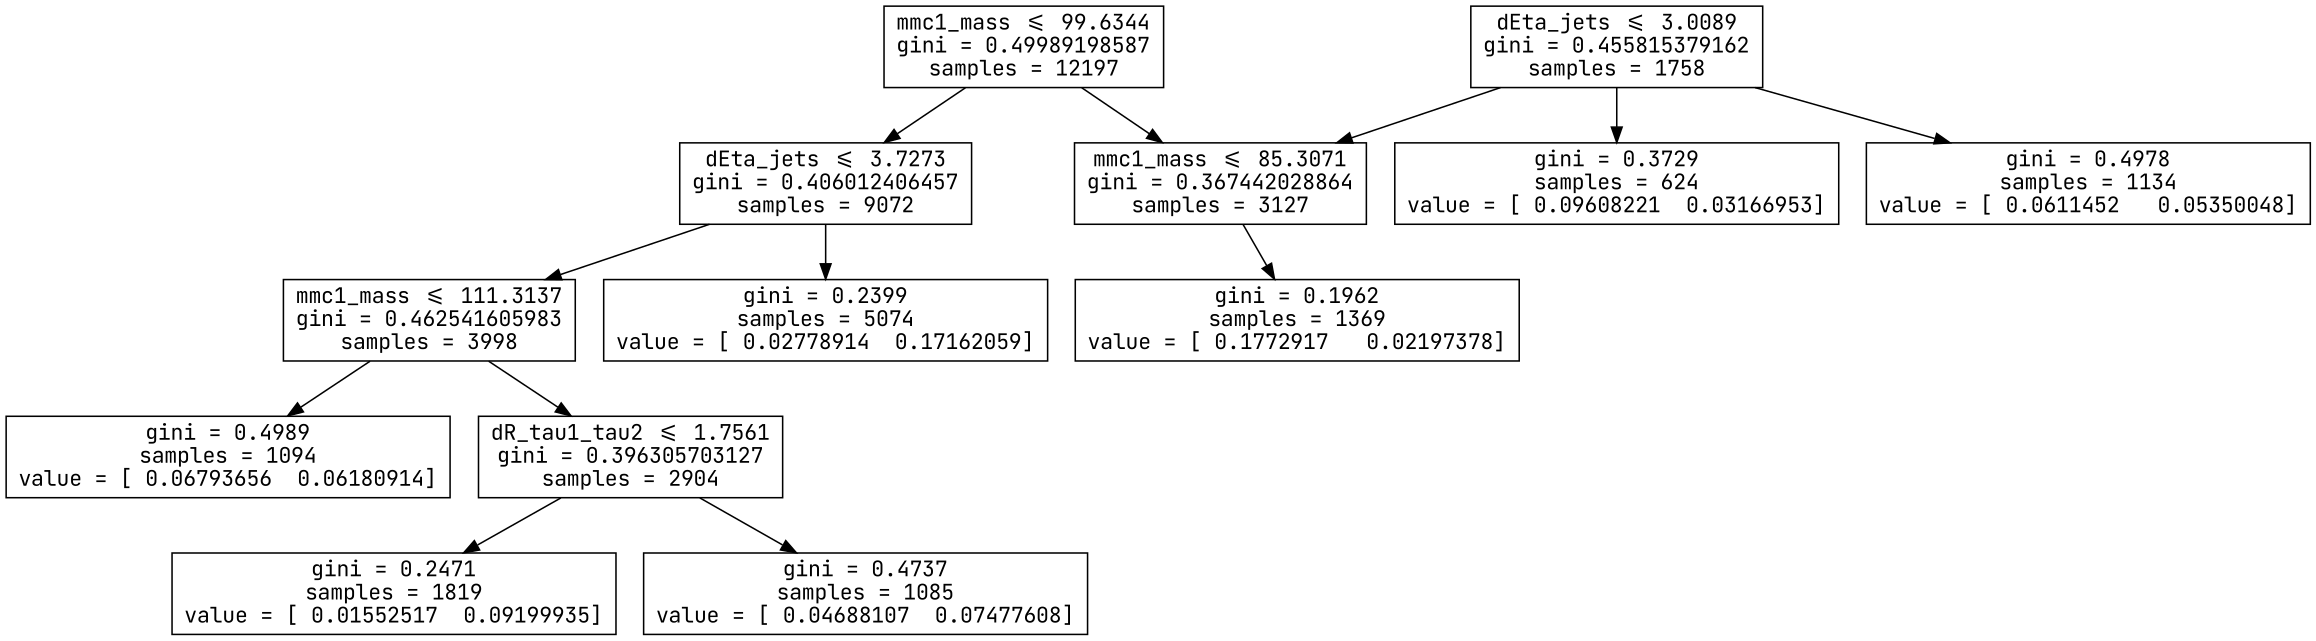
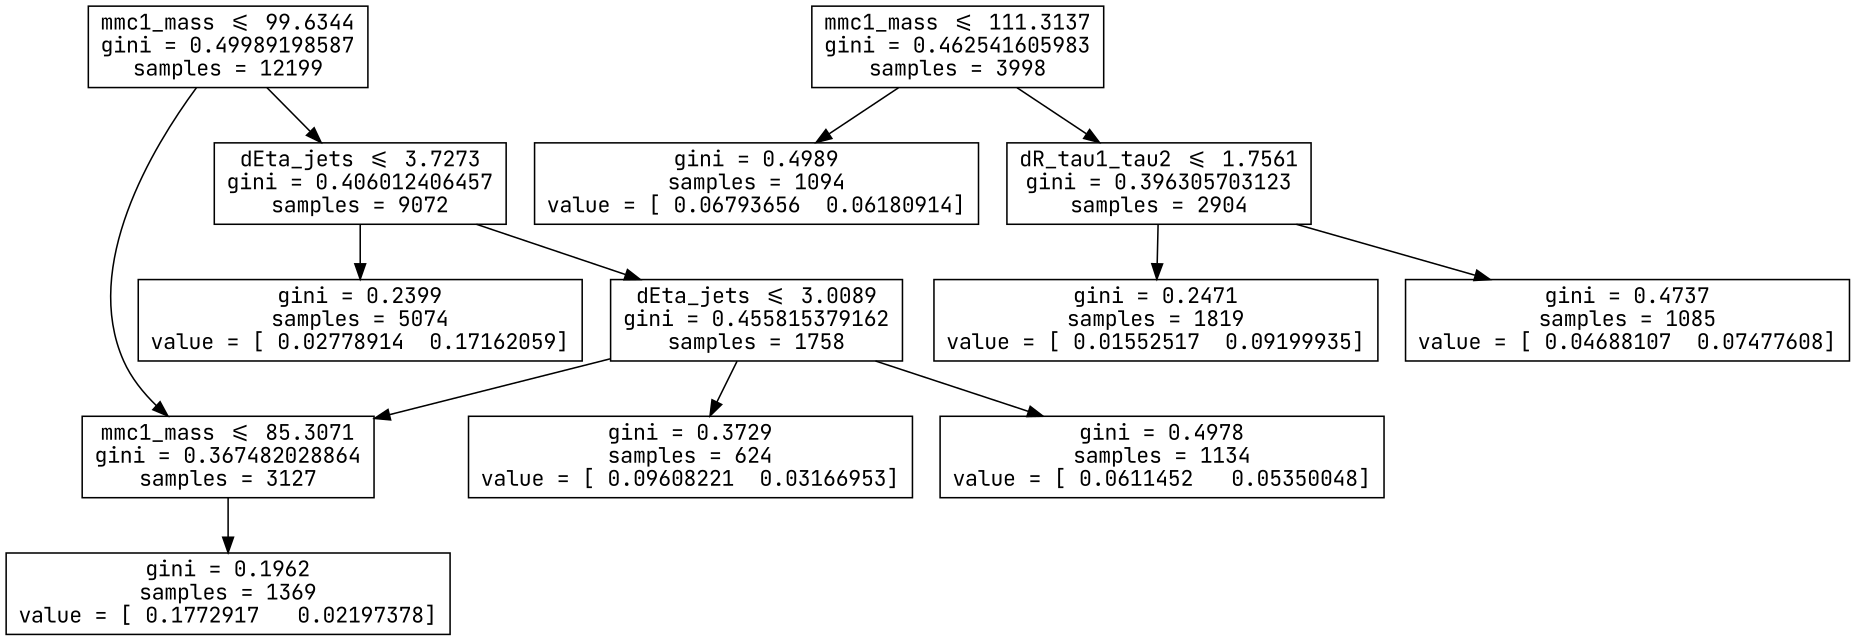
node "mmc1_mass <= 99.6344 gini = 0.49989198587 samples = 12197": label "mmc1_mass <= 99.6344 gini = 0.49989198587 samples = 12197" -> "mmc1_mass <= 99.6344 gini = 0.49989198587 samples = 12199"
node "mmc1_mass <= 85.3071 gini = 0.367442028864 samples = 3127": label "mmc1_mass <= 85.3071 gini = 0.367442028864 samples = 3127" -> "mmc1_mass <= 85.3071 gini = 0.367482028864 samples = 3127"
edge "dEta_jets <= 3.7273 gini = 0.406012406457 samples = 9072" -> "mmc1_mass <= 111.3137 gini = 0.462541605983 samples = 3998": now "dEta_jets <= 3.7273 gini = 0.406012406457 samples = 9072" -> "dEta_jets <= 3.0089 gini = 0.455815379162 samples = 1758"
node "dR_tau1_tau2 <= 1.7561 gini = 0.396305703127 samples = 2904": label "dR_tau1_tau2 <= 1.7561 gini = 0.396305703127 samples = 2904" -> "dR_tau1_tau2 <= 1.7561 gini = 0.396305703123 samples = 2904"
